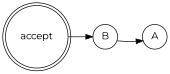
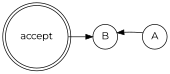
edge "B" -> "A": reversed
